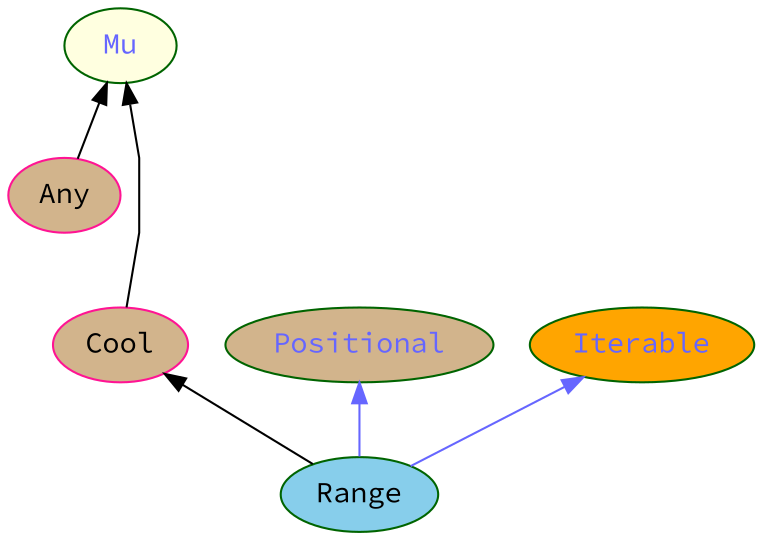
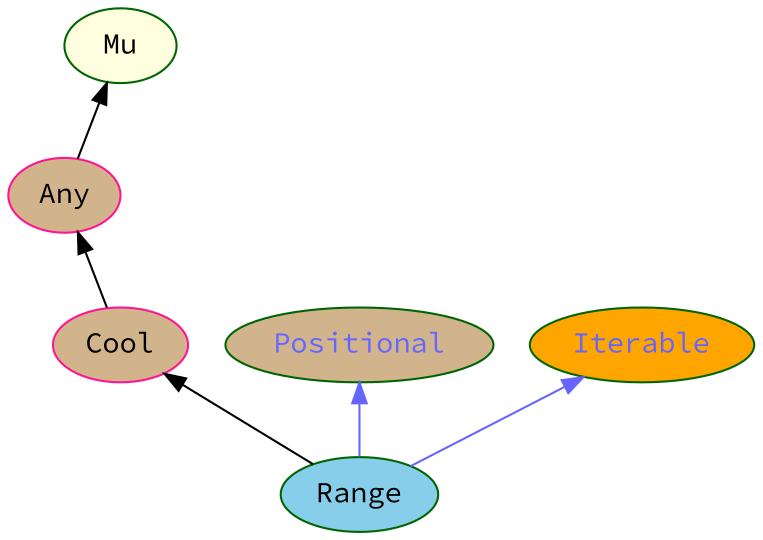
node "Mu": fontcolor #6666ff -> #000000
edge "Cool" -> "Mu": now "Cool" -> "Any"
